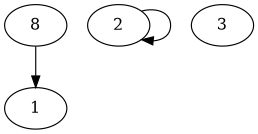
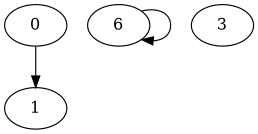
node "8": label "8" -> "0"
node "2": label "2" -> "6"
